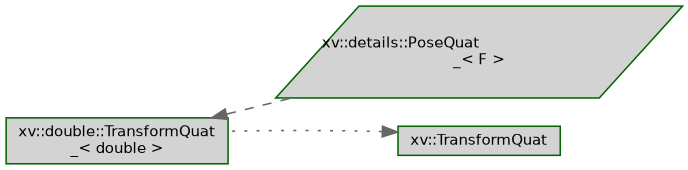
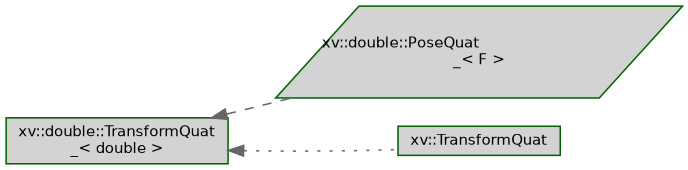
node "xv::details::PoseQuat _< F >": label "xv::details::PoseQuat _< F >" -> "xv::double::PoseQuat _< F >"
edge "xv::double::TransformQuat _< double >" -> "xv::TransformQuat": reversed
